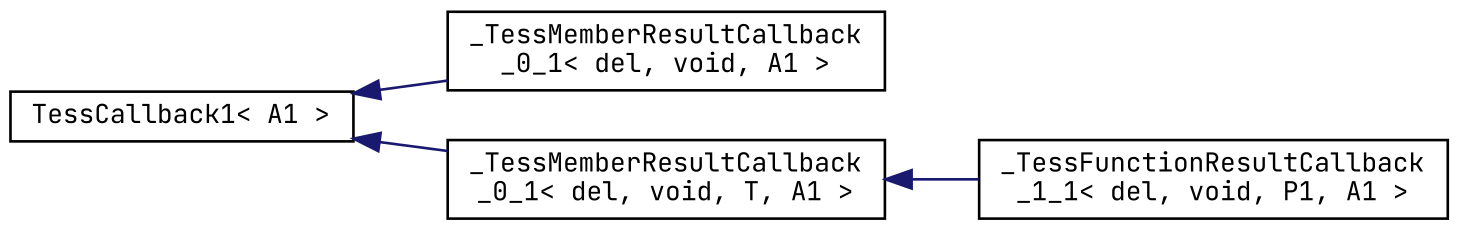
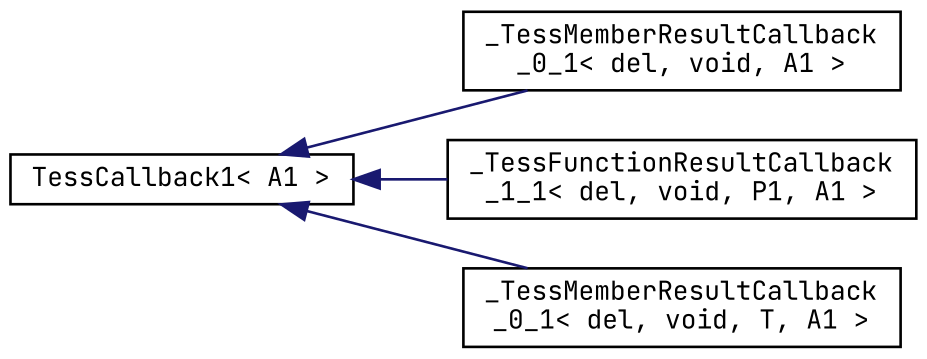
edge "_TessFunctionResultCallback _1_1< del, void, P1, A1 >" -> "_TessMemberResultCallback _0_1< del, void, T, A1 >": now "_TessFunctionResultCallback _1_1< del, void, P1, A1 >" -> "TessCallback1< A1 >"
